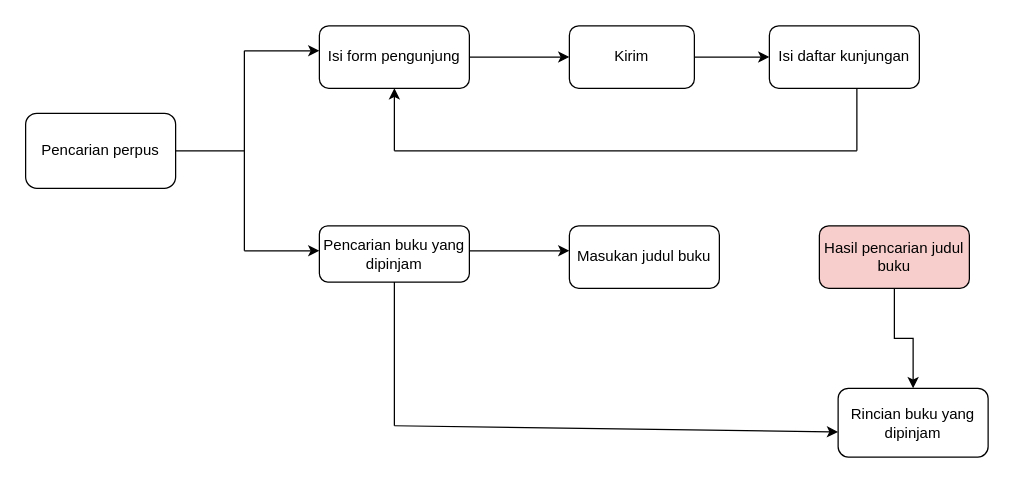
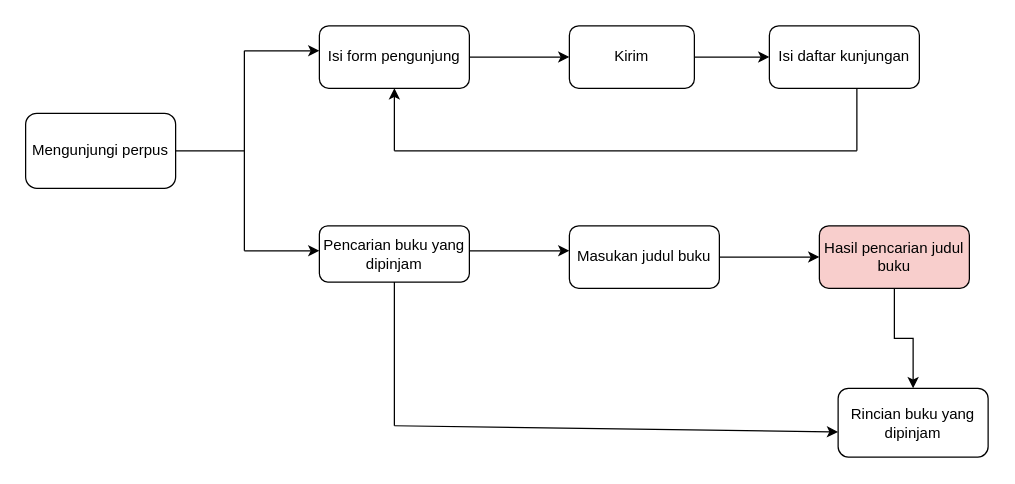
node "Pencarian perpus": label "Pencarian perpus" -> "Mengunjungi perpus"
edge "Masukan judul buku" -> "Hasil pencarian judul buku": added
